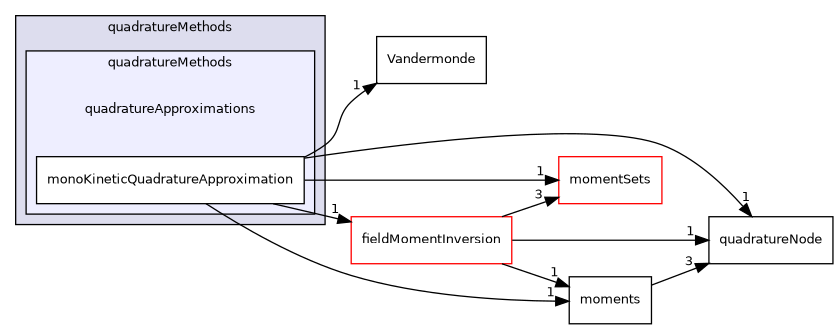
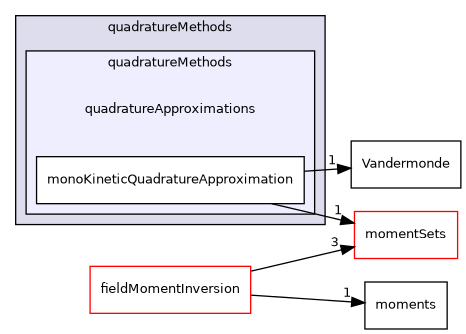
edge "monoKineticQuadratureApproximation" -> "fieldMomentInversion": removed
node "quadratureNode": removed
edge "monoKineticQuadratureApproximation" -> "moments": removed
